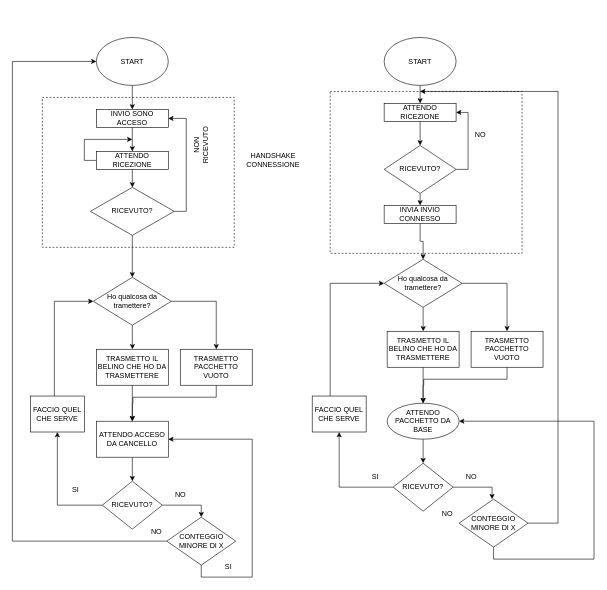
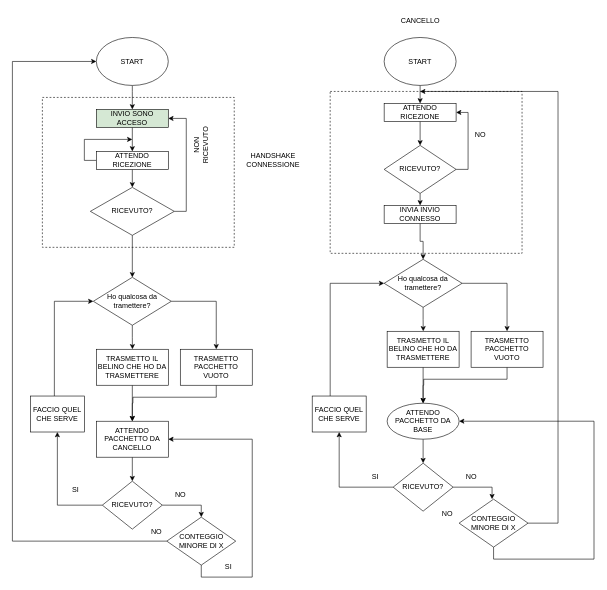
node "CANCELLO": added
node "INVIO SONO ACCESO": fillcolor #ffffff -> #d5e8d4
node "ATTENDO ACCESO DA CANCELLO": label "ATTENDO ACCESO DA CANCELLO" -> "ATTENDO PACCHETTO DA CANCELLO"
